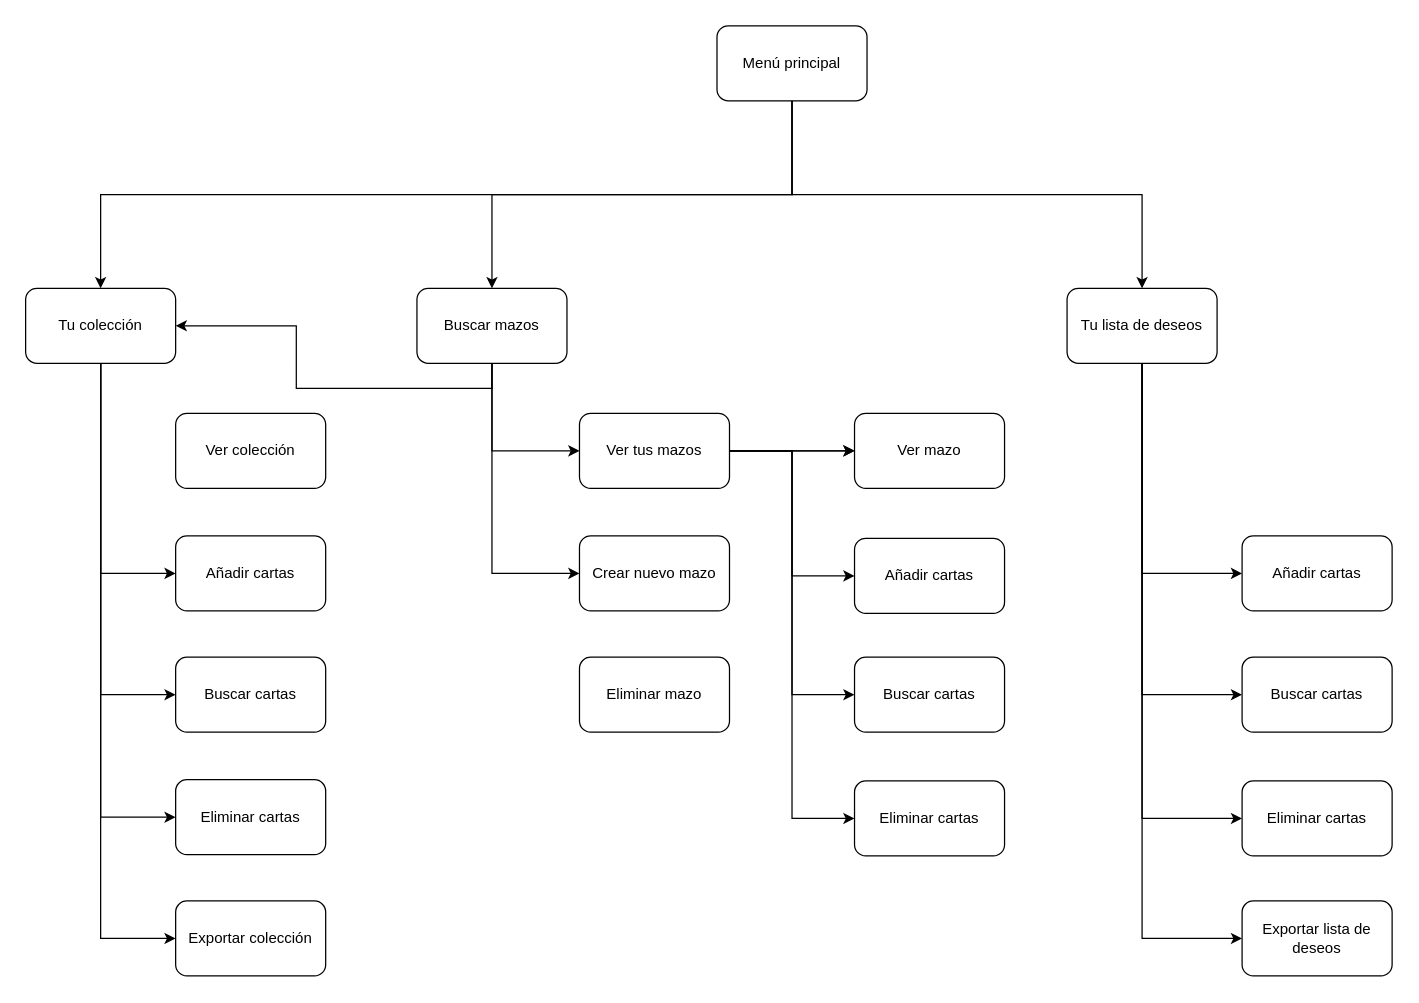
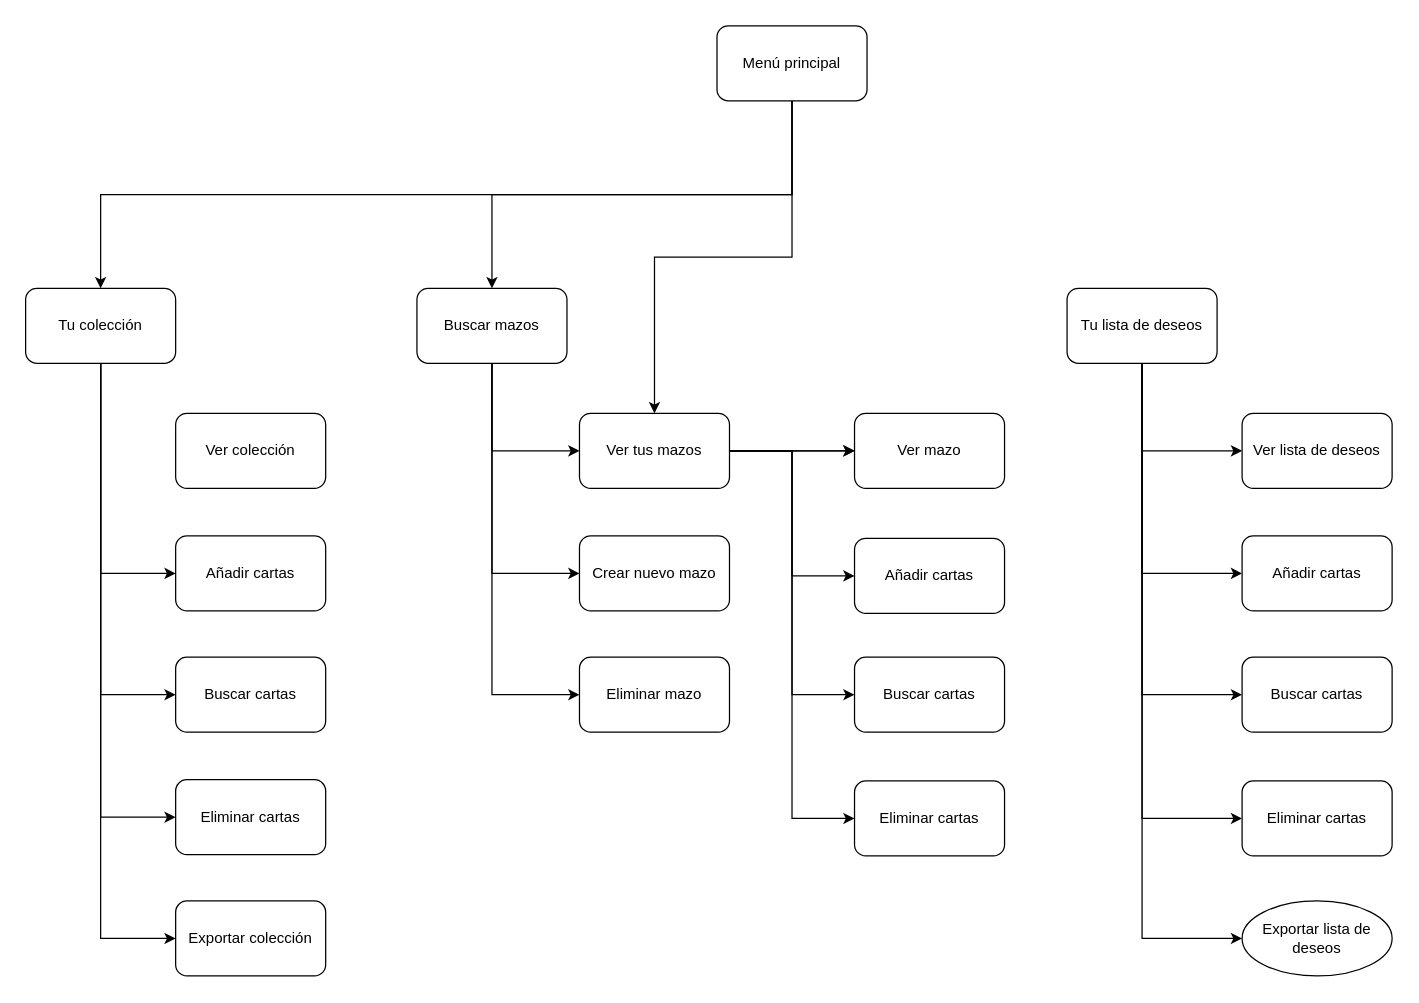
edge "Menú principal" -> "Tu lista de deseos": now "Menú principal" -> "Ver tus mazos"
edge "Buscar mazos" -> "Tu colección": now "Buscar mazos" -> "Eliminar mazo"
edge "Tu lista de deseos" -> "Ver lista de deseos": added
node "Ver lista de deseos": added
node "Exportar lista de deseos": shape rounded rectangle -> ellipse
